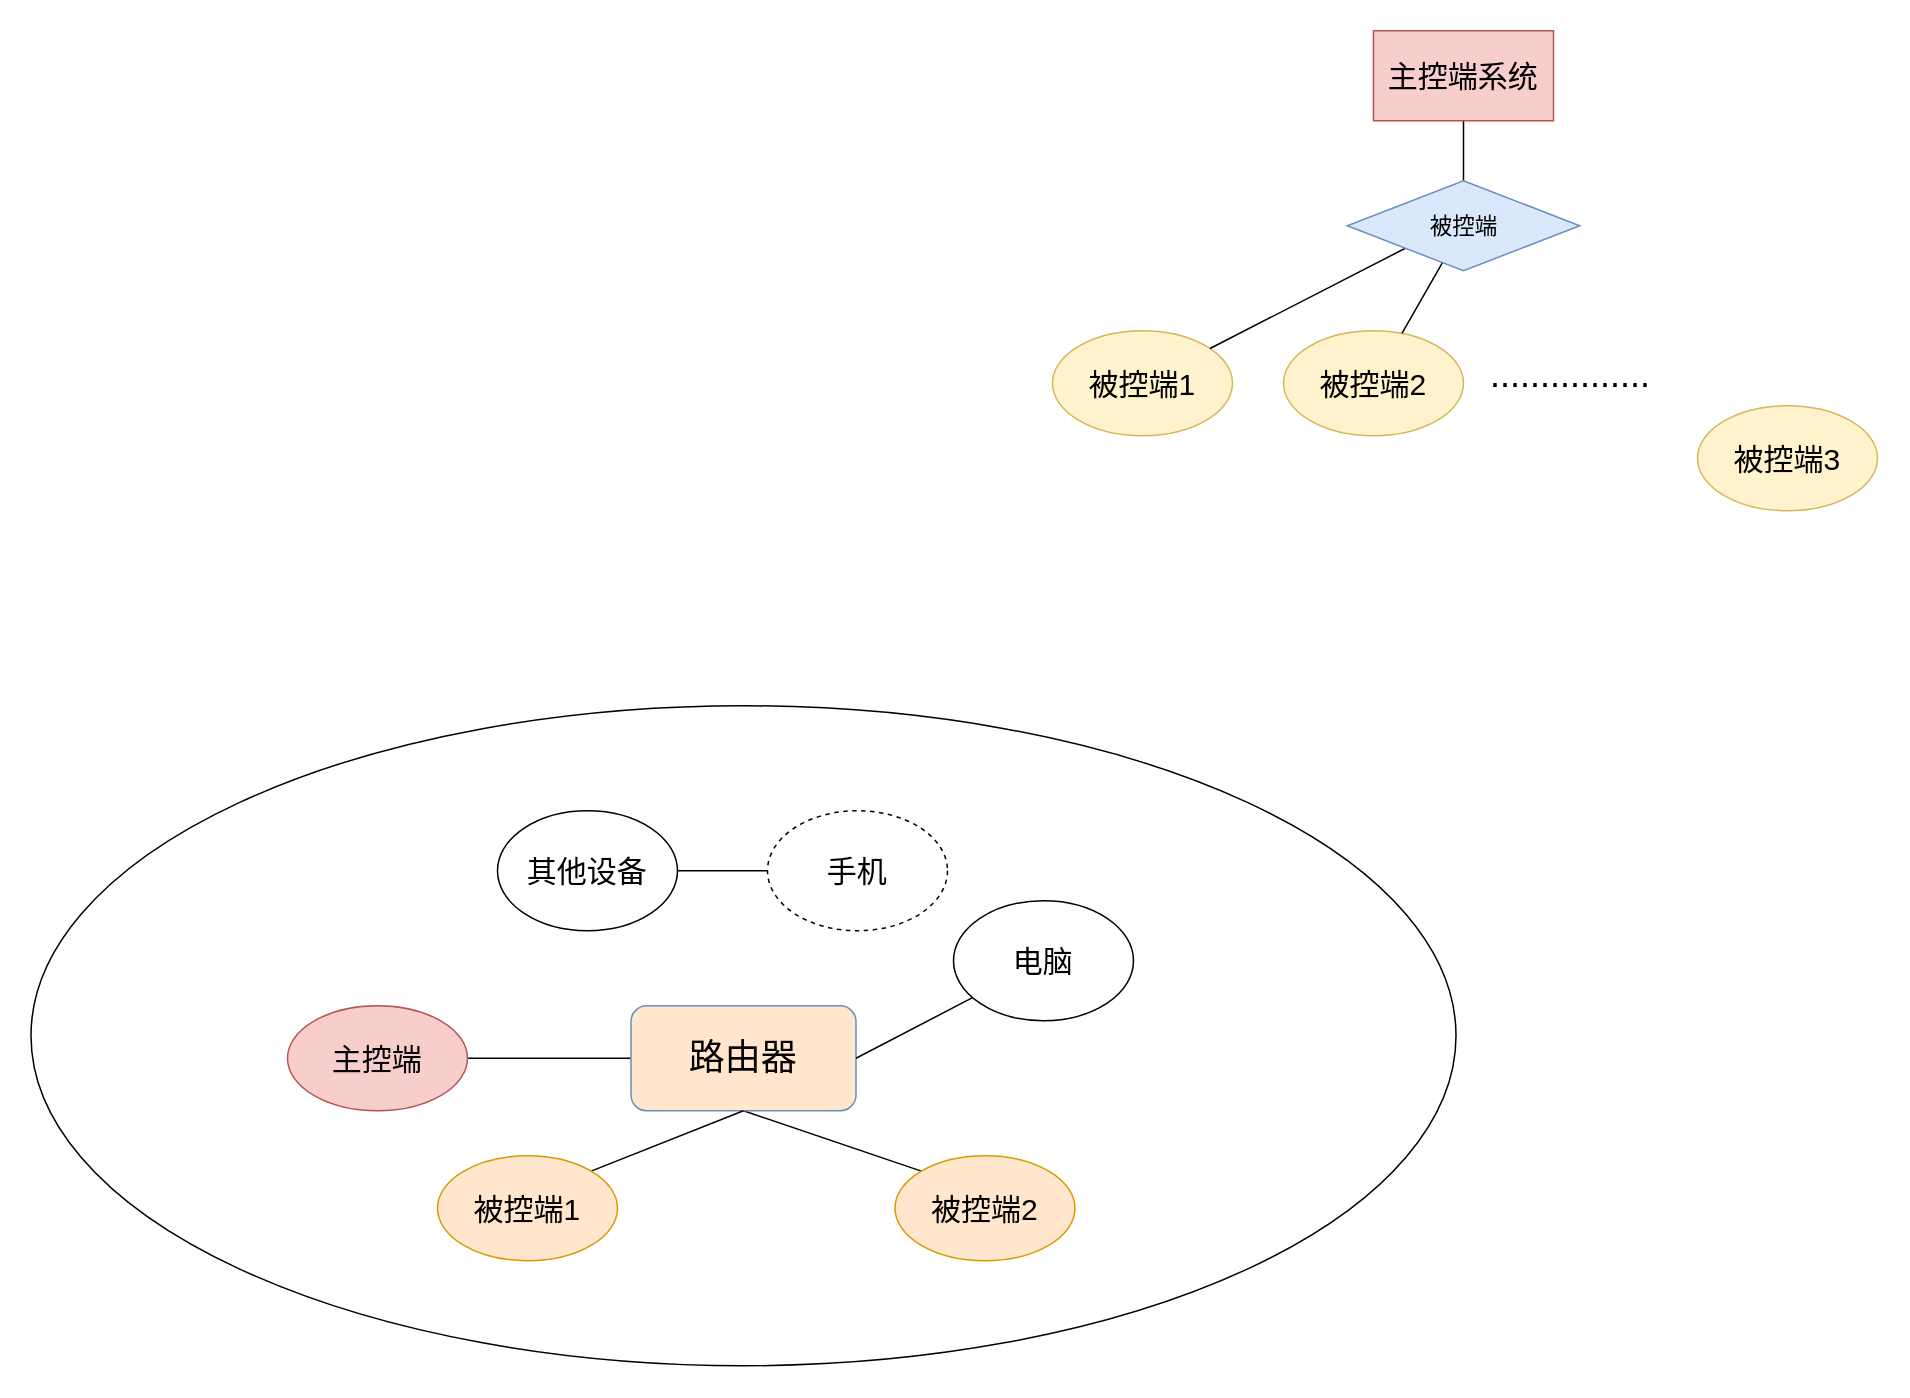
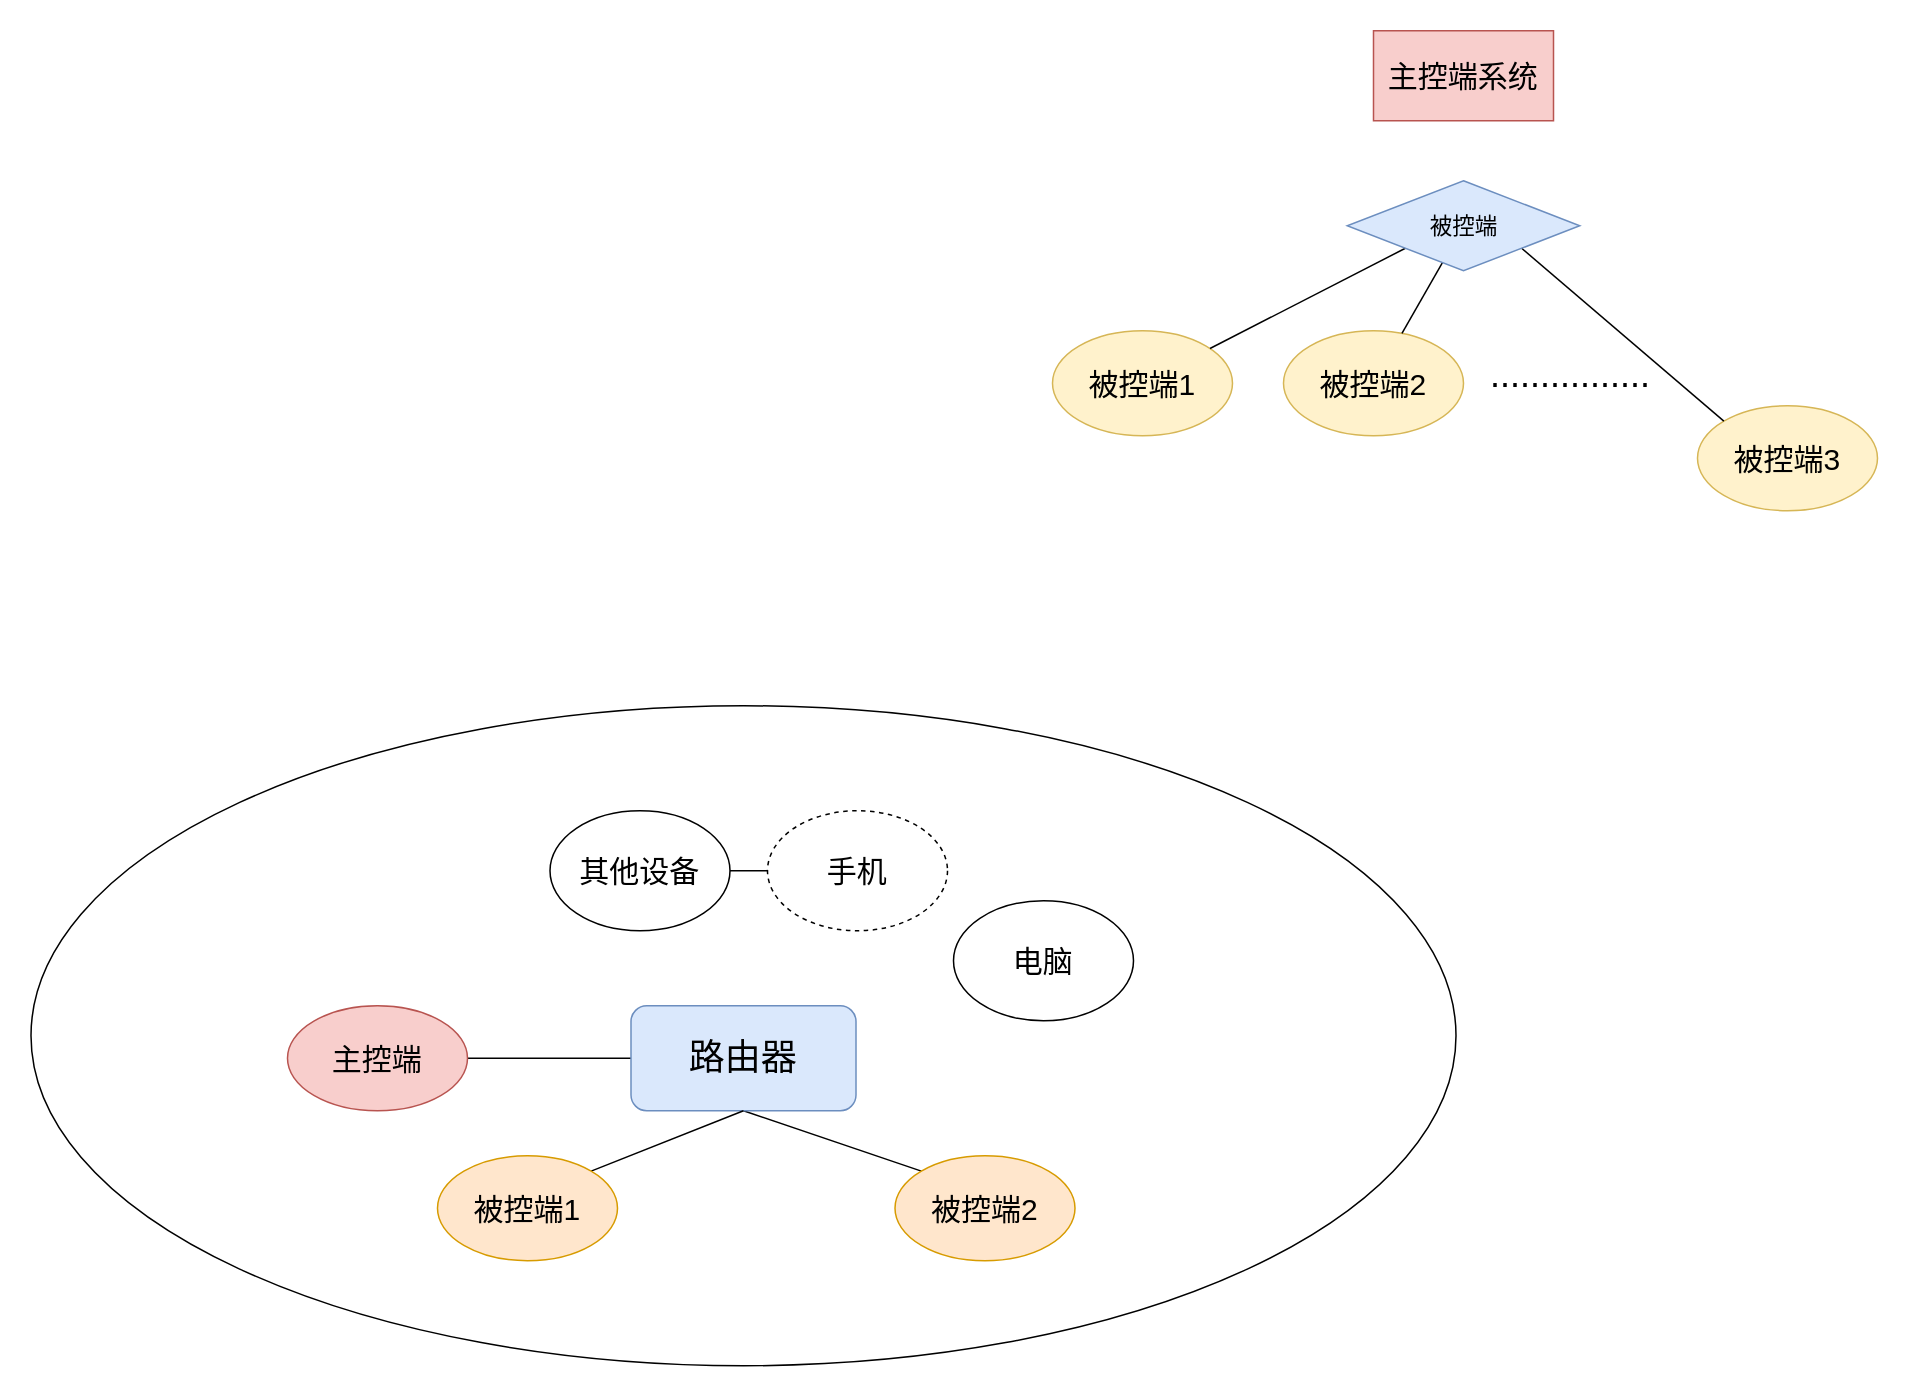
edge "主控端系统" -- "被控端": removed
edge "被控端" -- "被控端3": added
node "其他设备": moved (587, 871) -> (640, 871)
edge "电脑" -- "路由器": removed
node "路由器": fillcolor #ffe6cc -> #dae8fc
